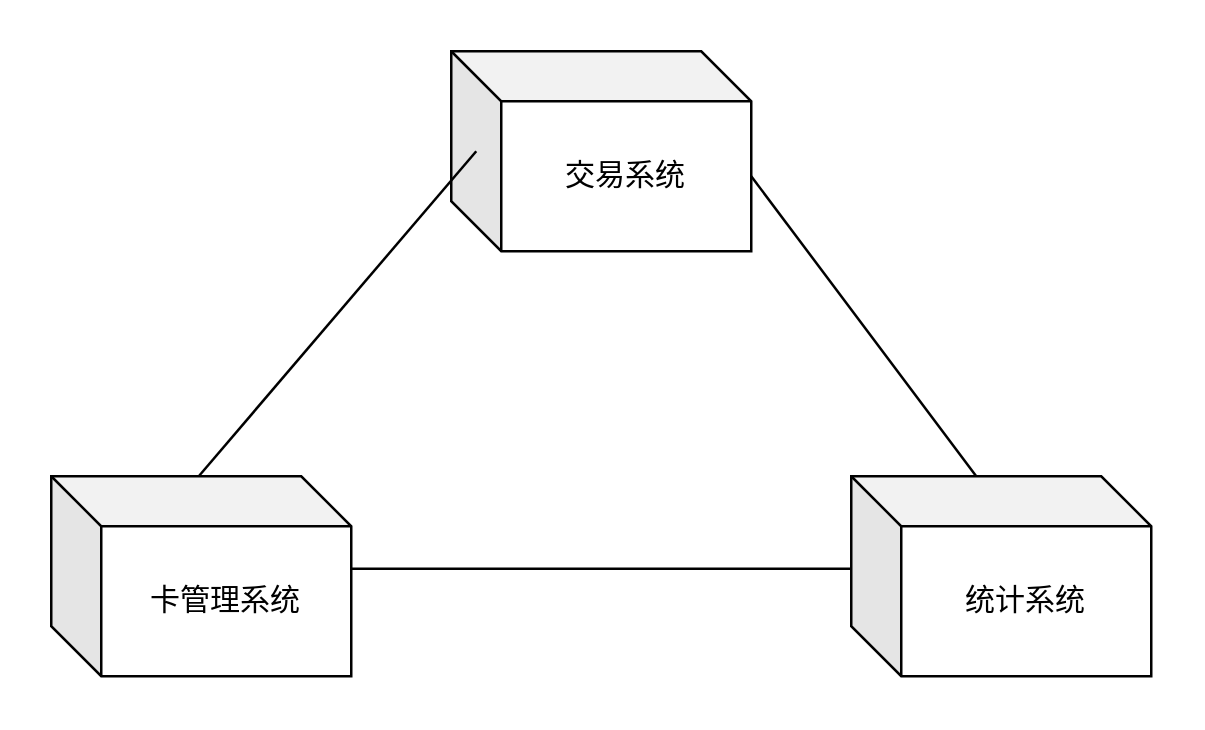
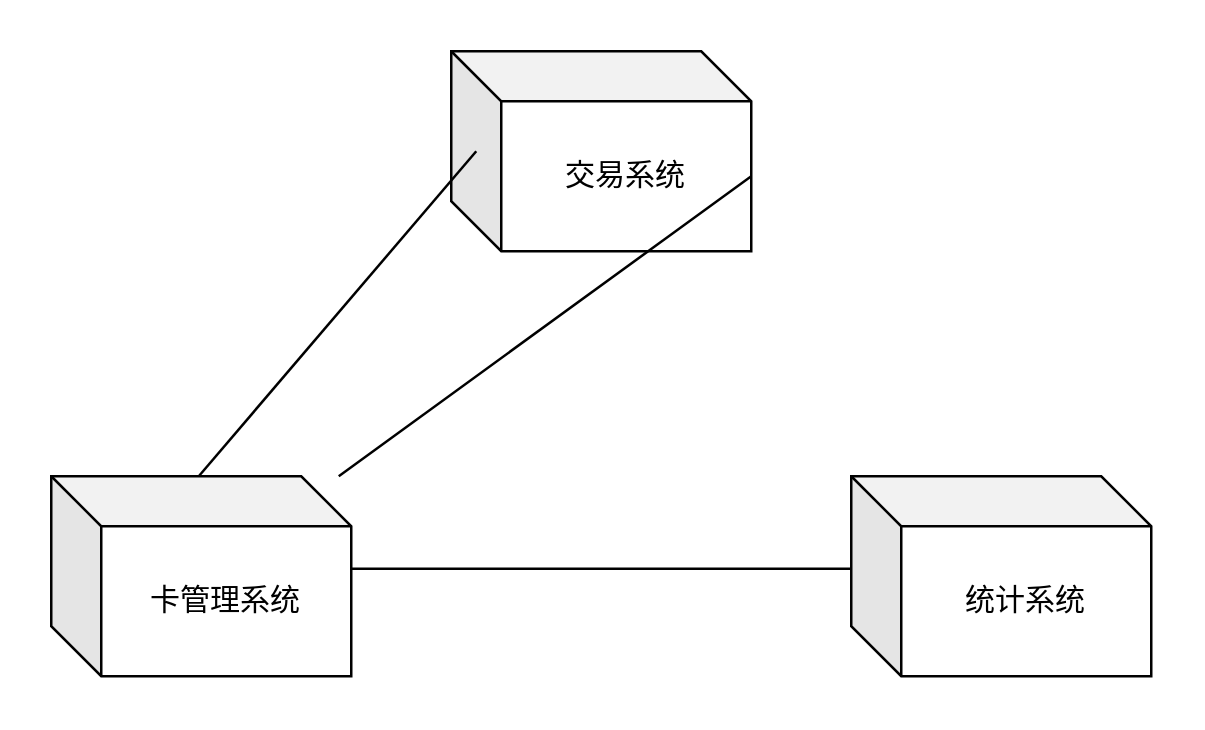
edge "交易系统" -- "统计系统": now "交易系统" -- "卡管理系统"
